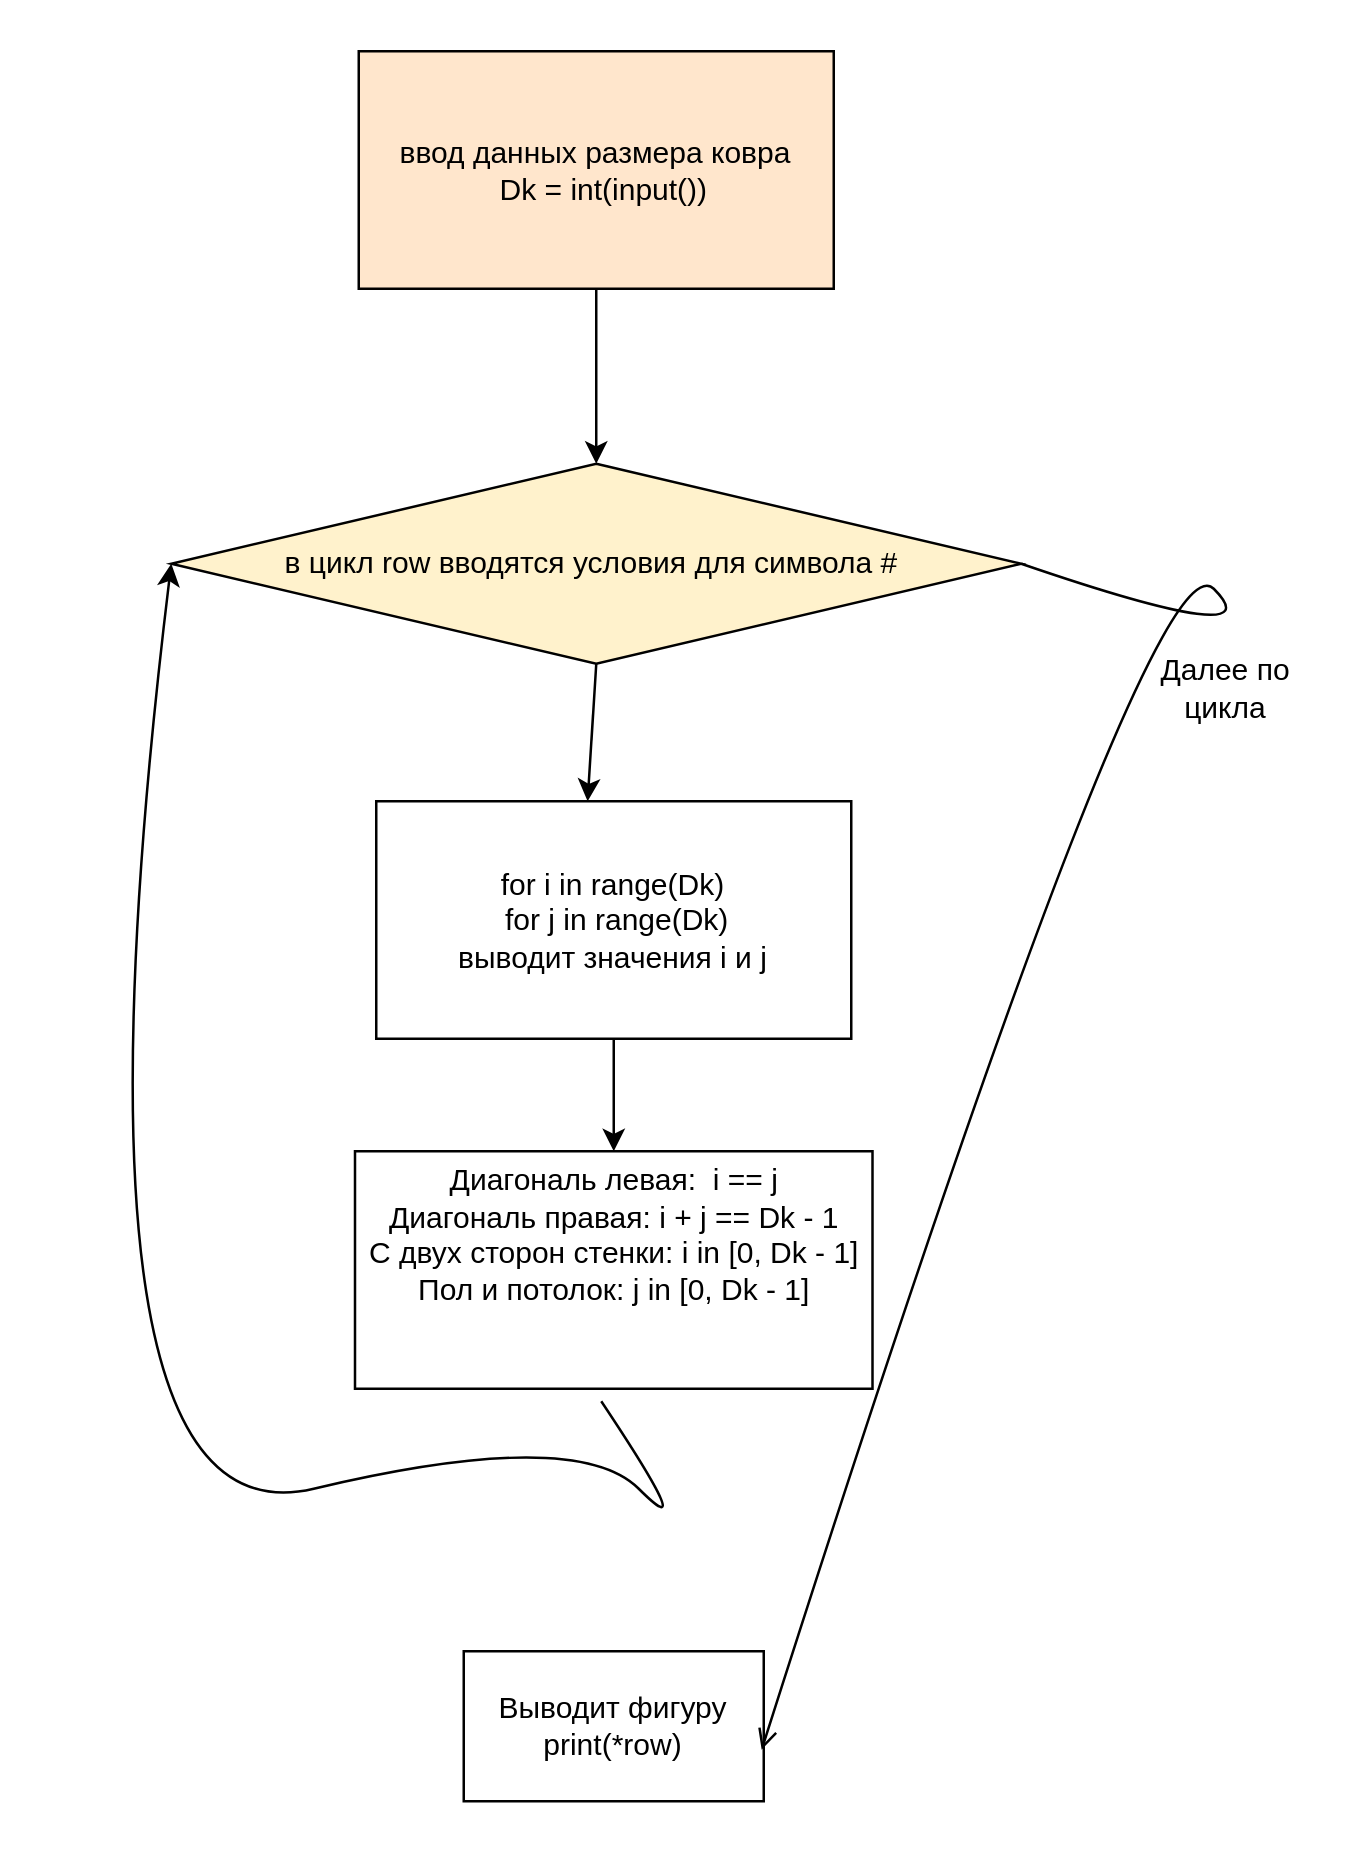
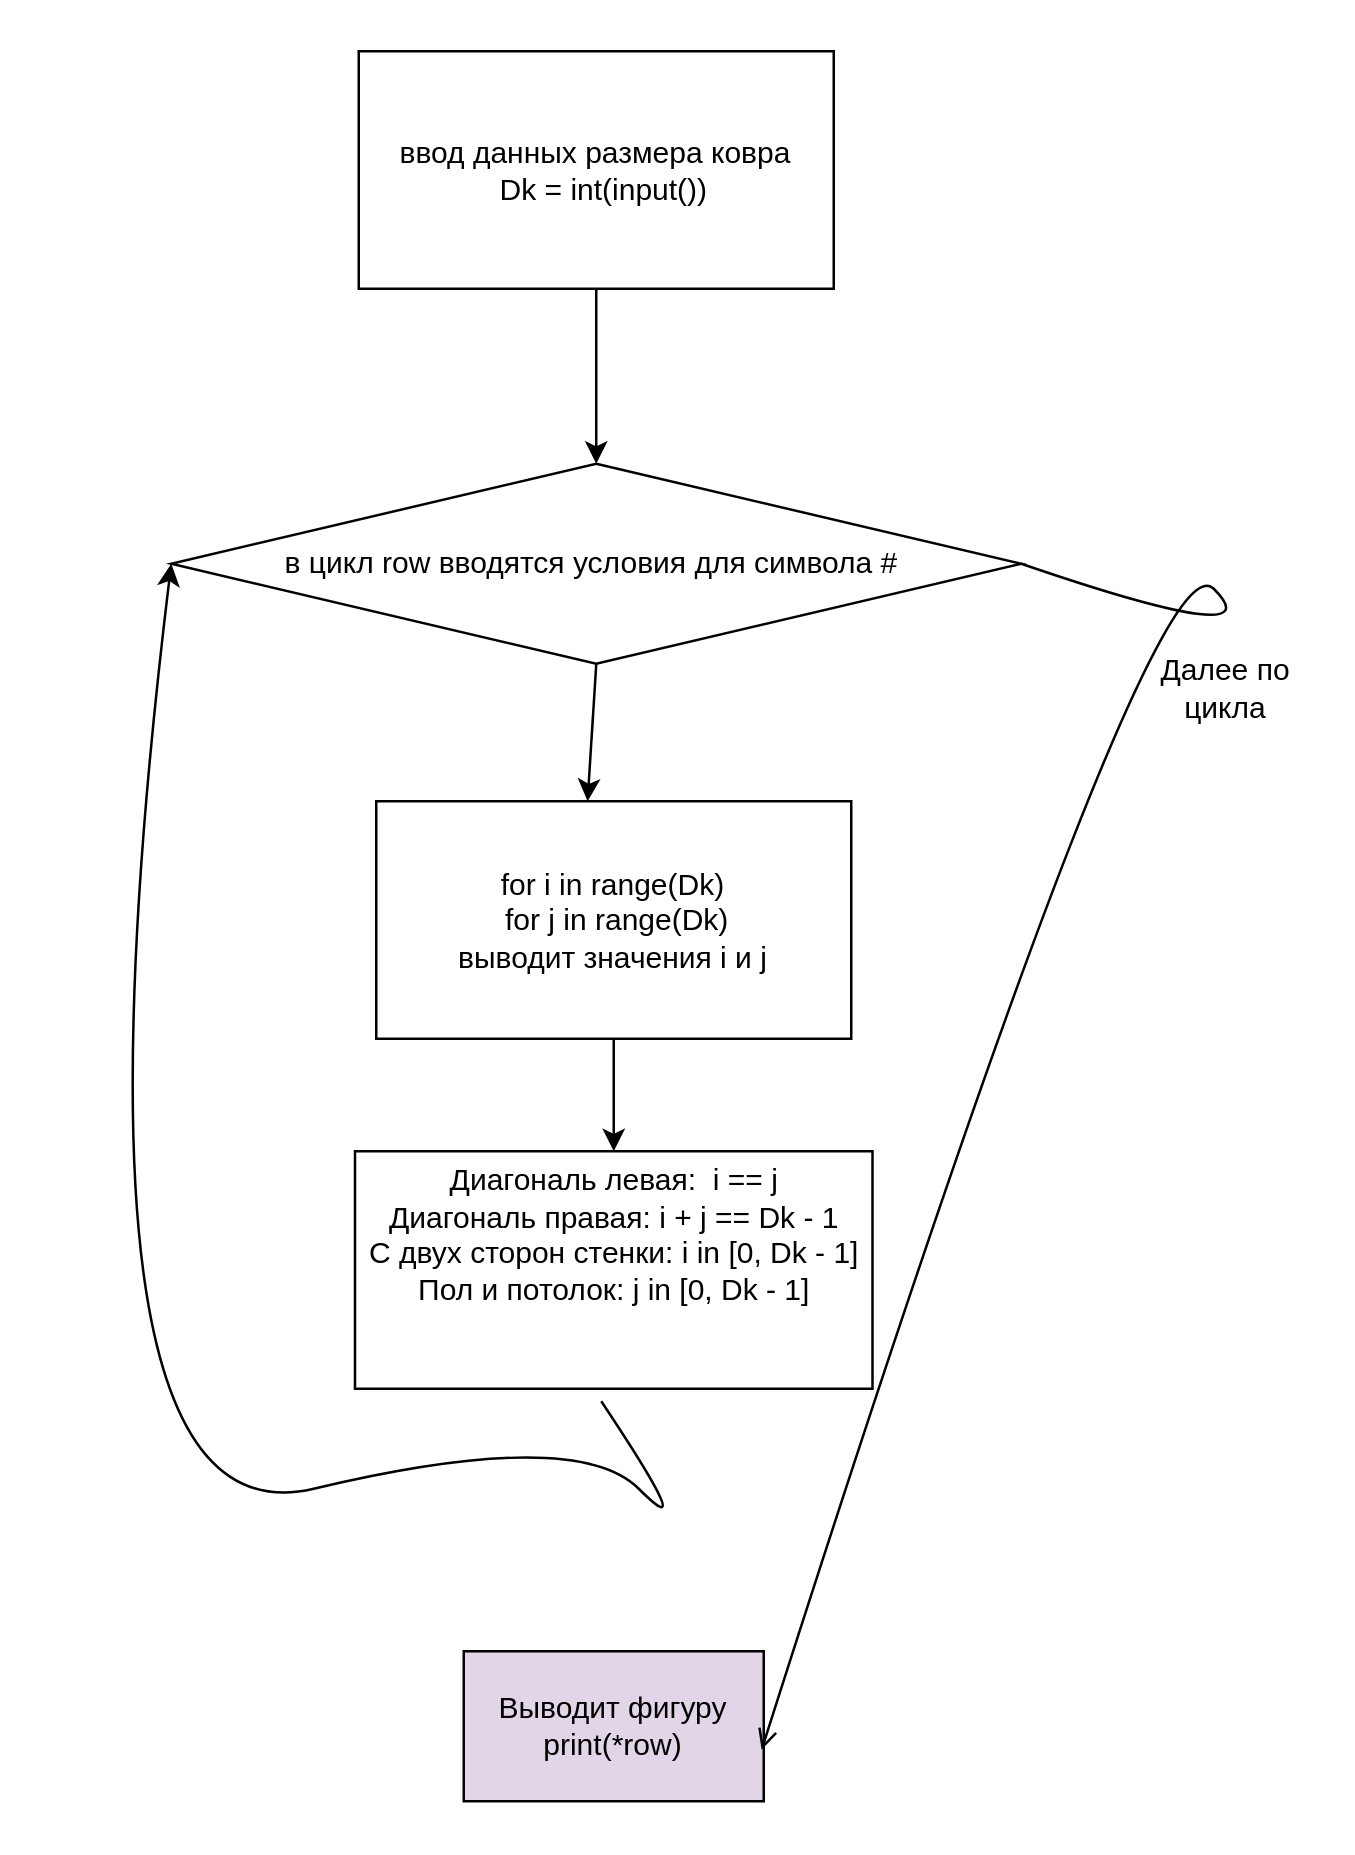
node "ввод данных размера ковра Dk = int(input())": fillcolor #ffe6cc -> #ffffff
node "в цикл row вводятся условия для символа #": fillcolor #fff2cc -> #ffffff
node "Выводит фигуру print(*row)": fillcolor #ffffff -> #e1d5e7
